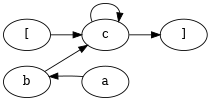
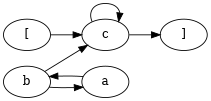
edge "b" -> "a": added
